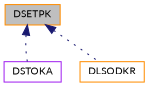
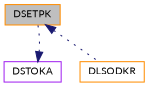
edge "DSTOKA" -> "DSETPK": reversed
